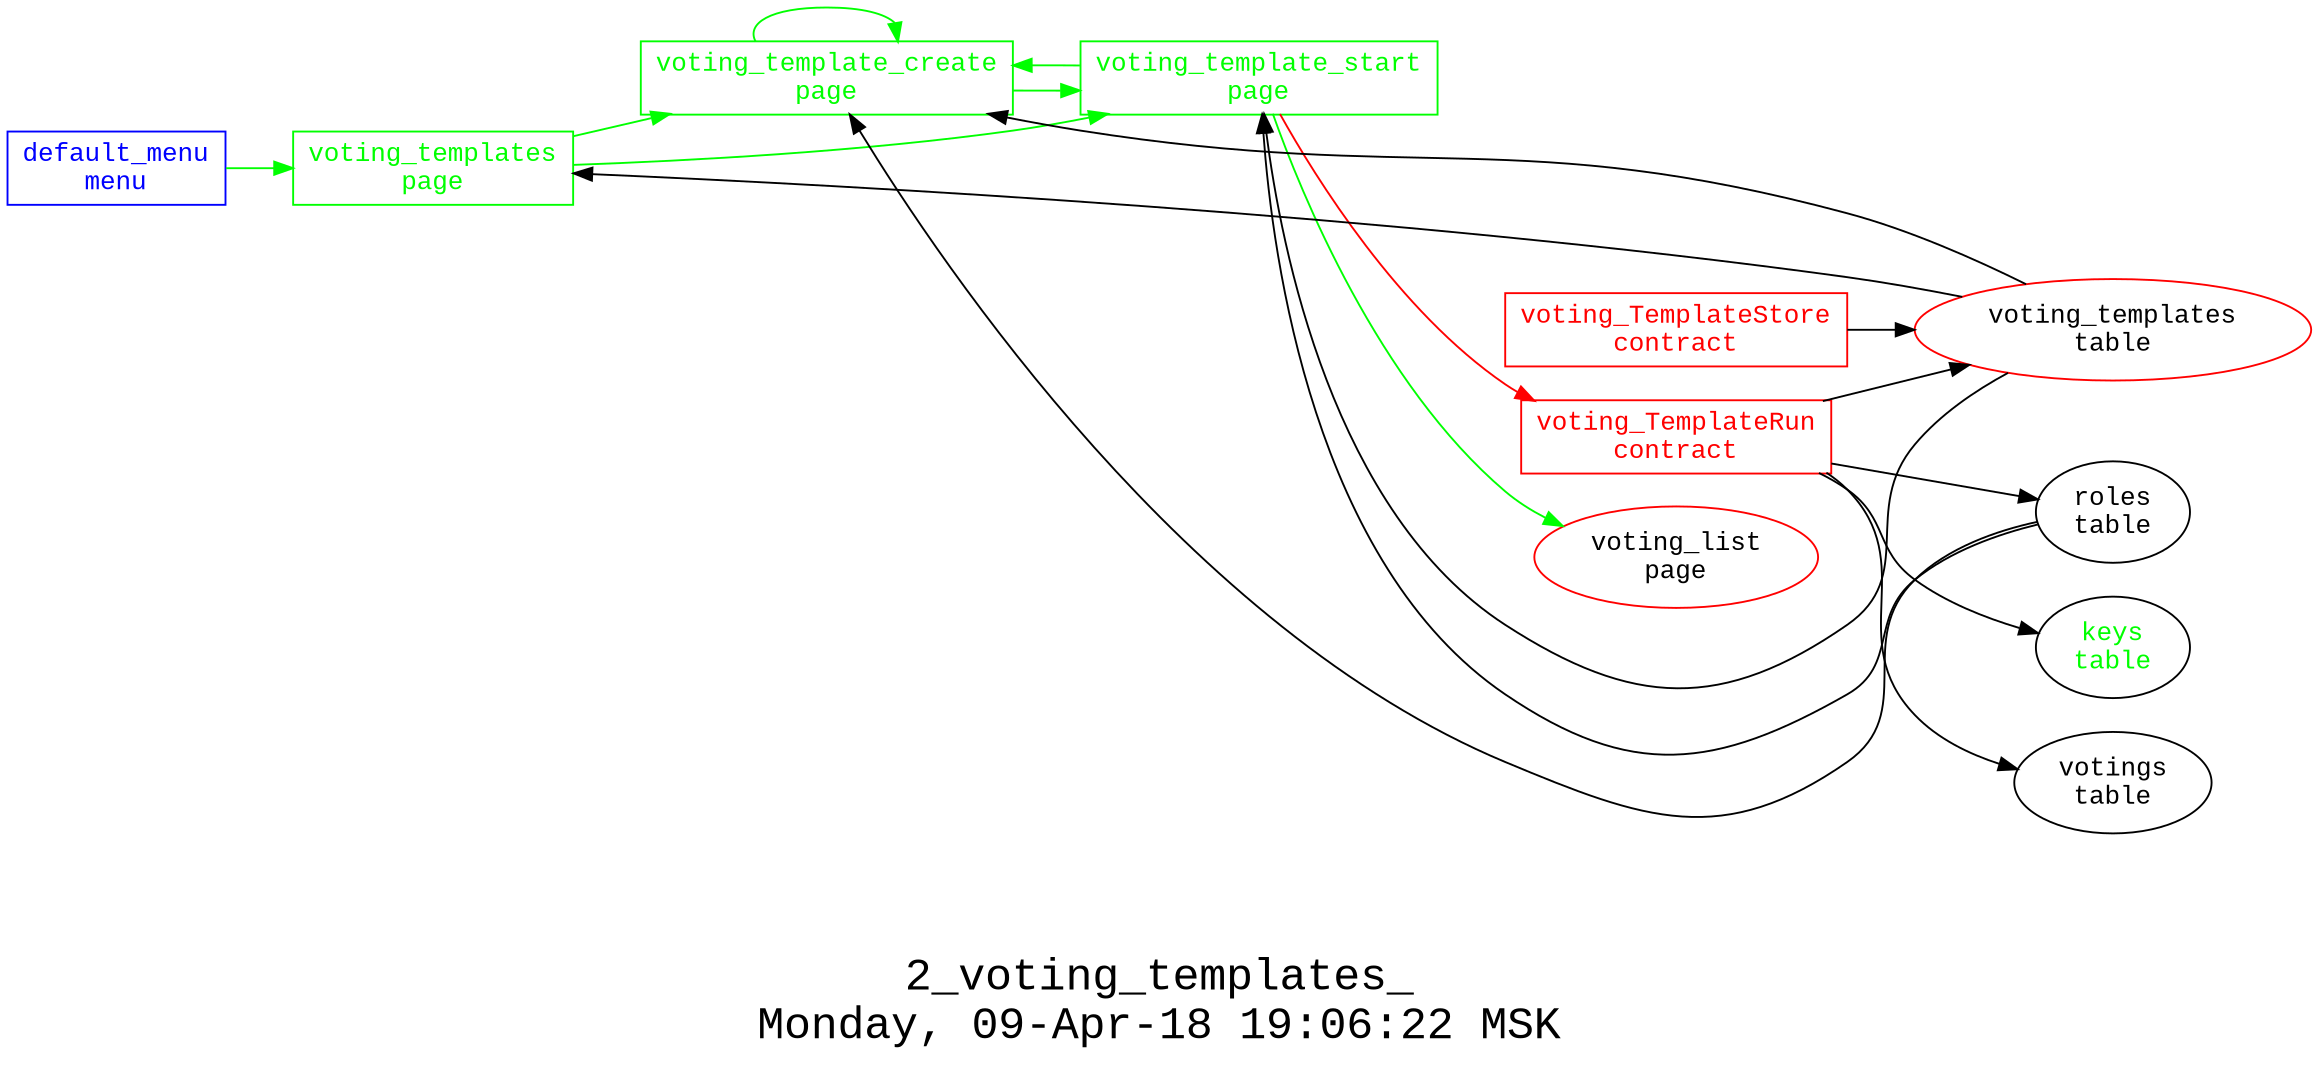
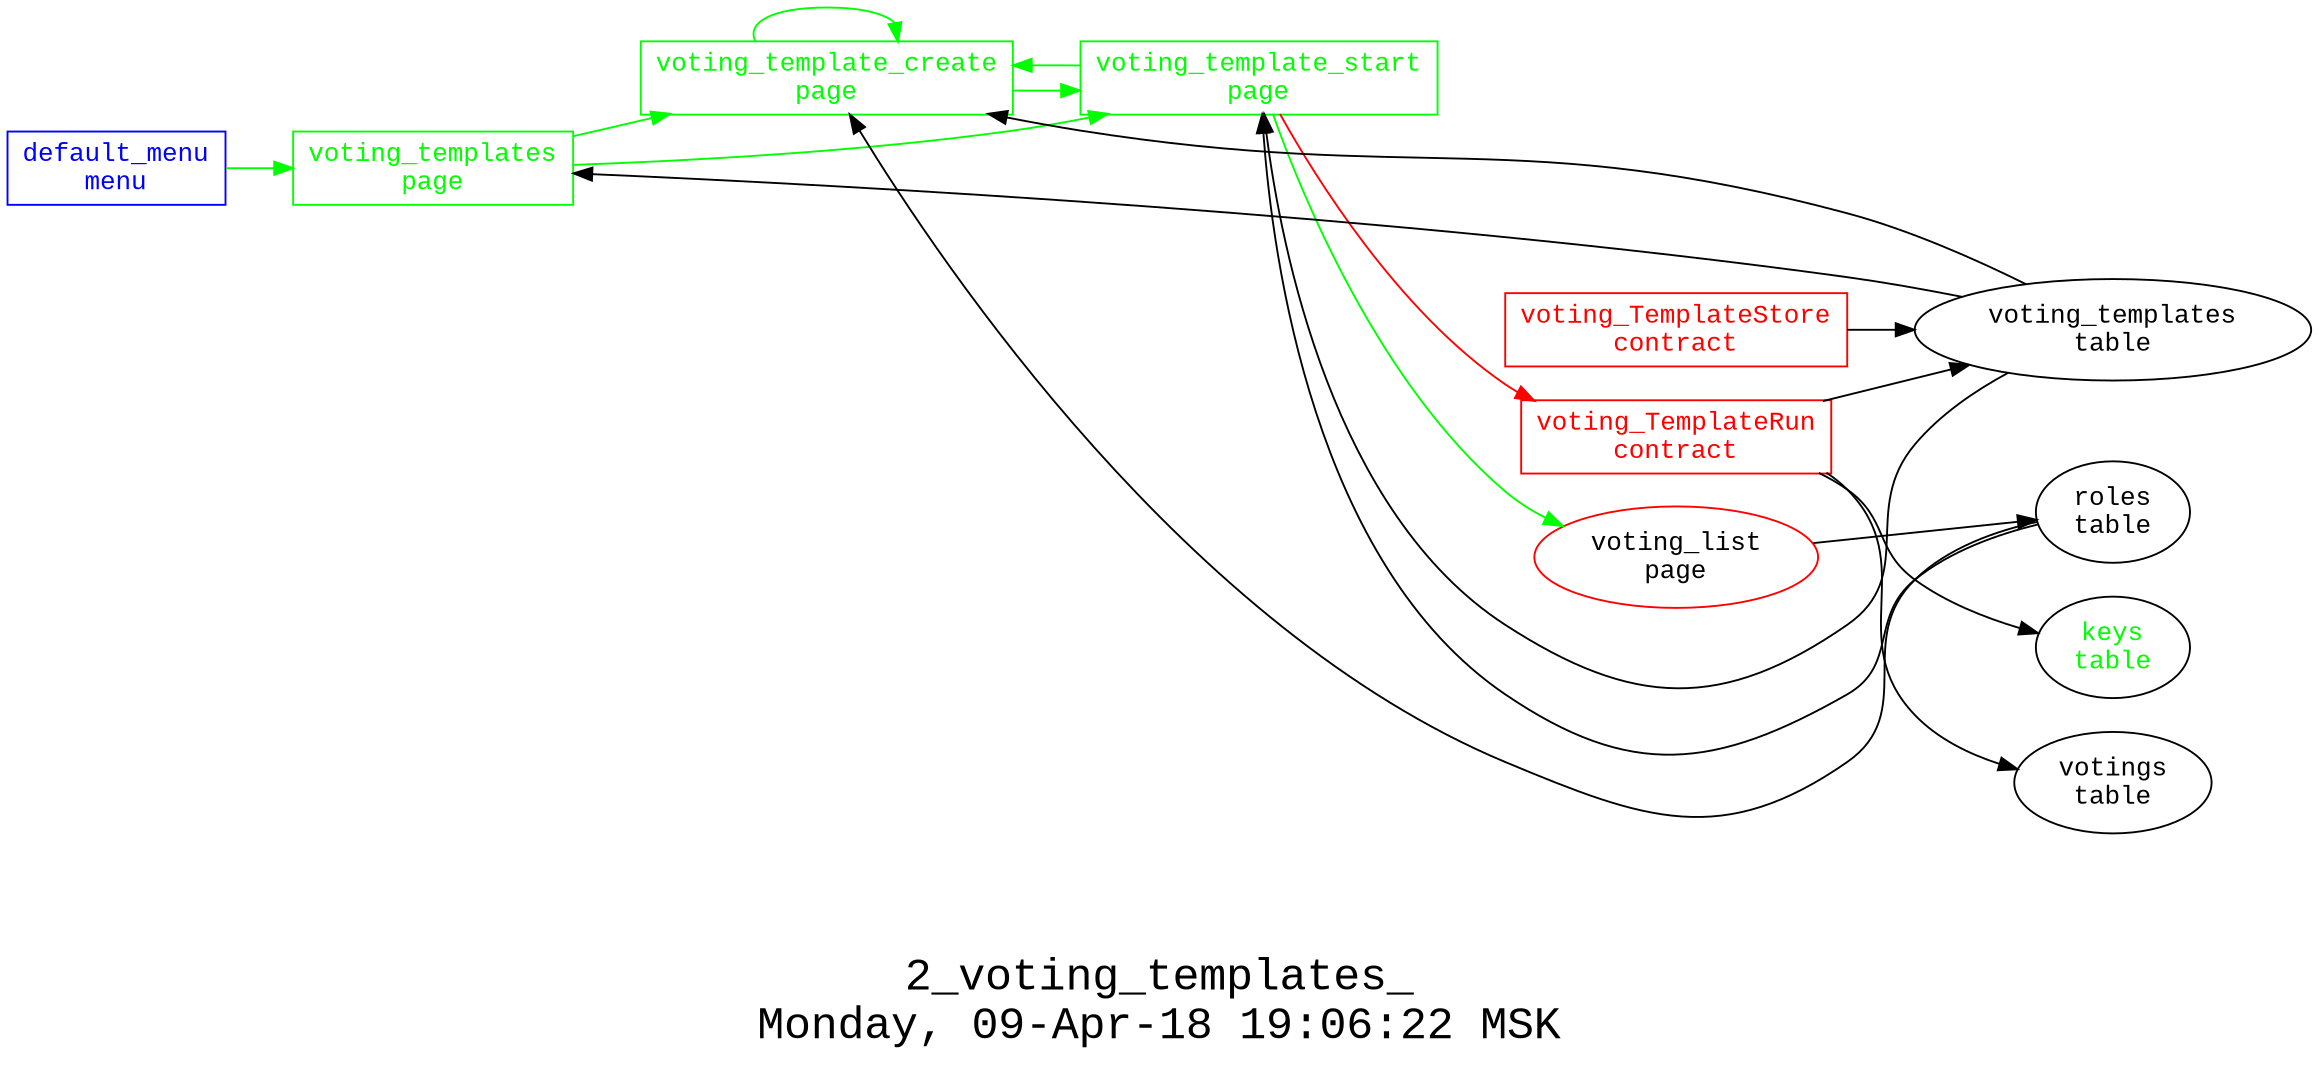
node "voting_templates table": color red -> black
edge "voting_TemplateRun contract" -> "roles table": now "voting_list page" -> "roles table"
